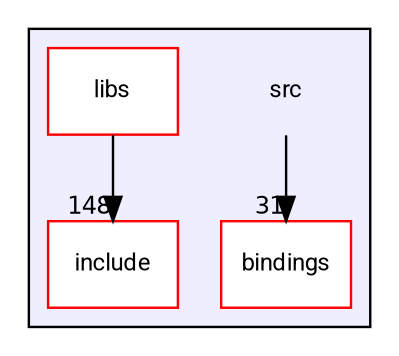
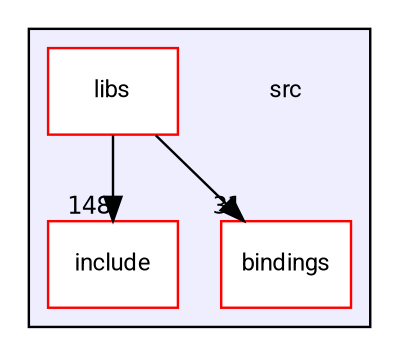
edge "src" -> "bindings": now "libs" -> "bindings"
